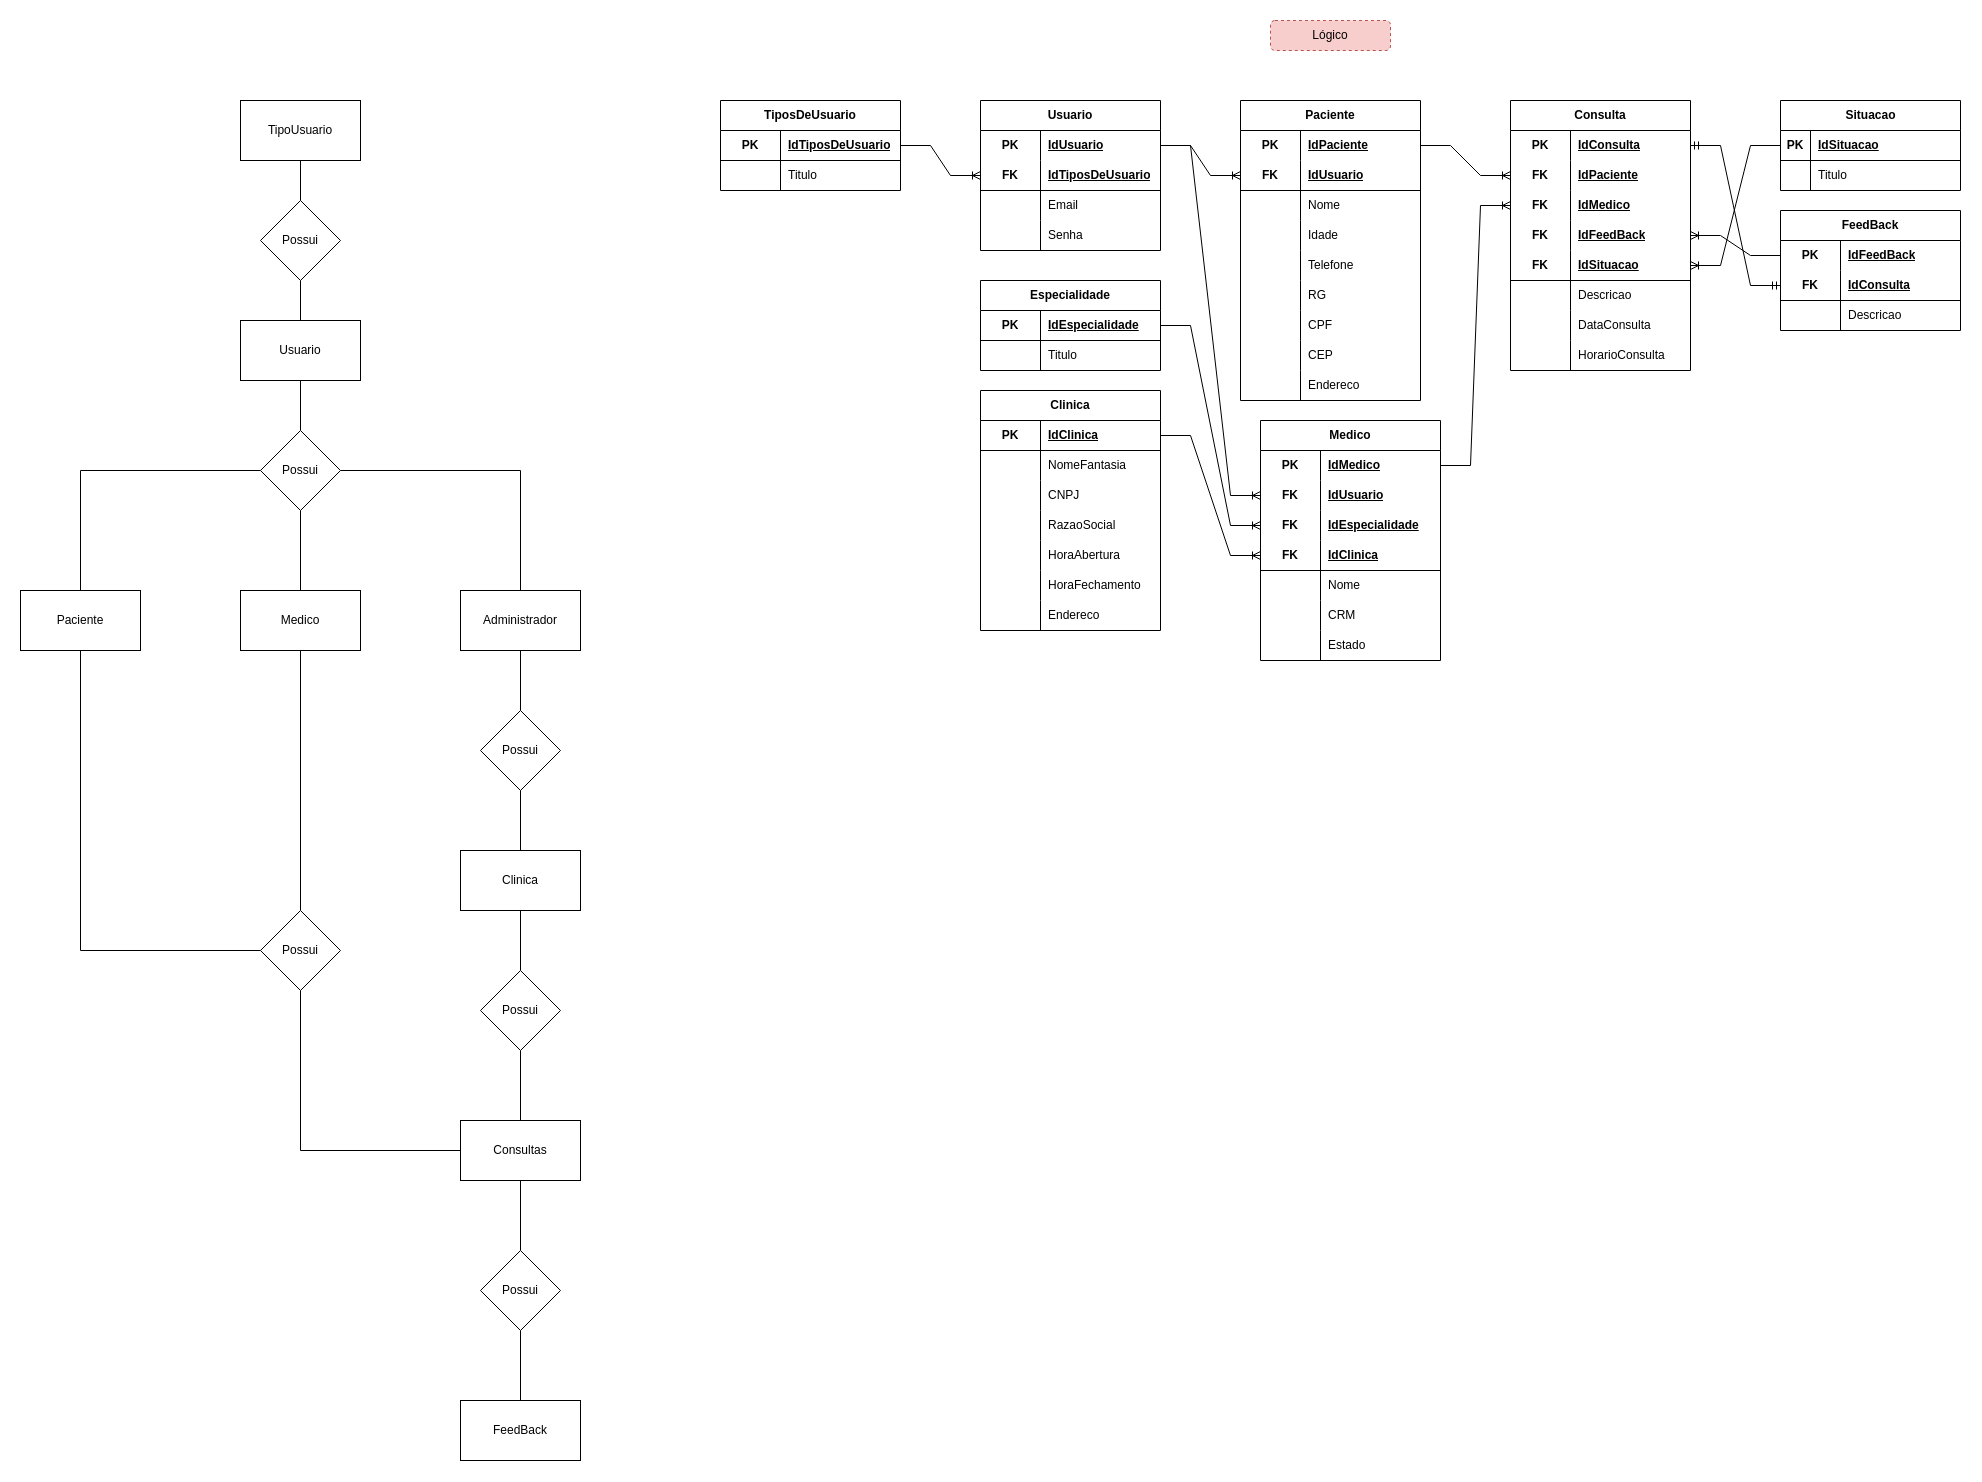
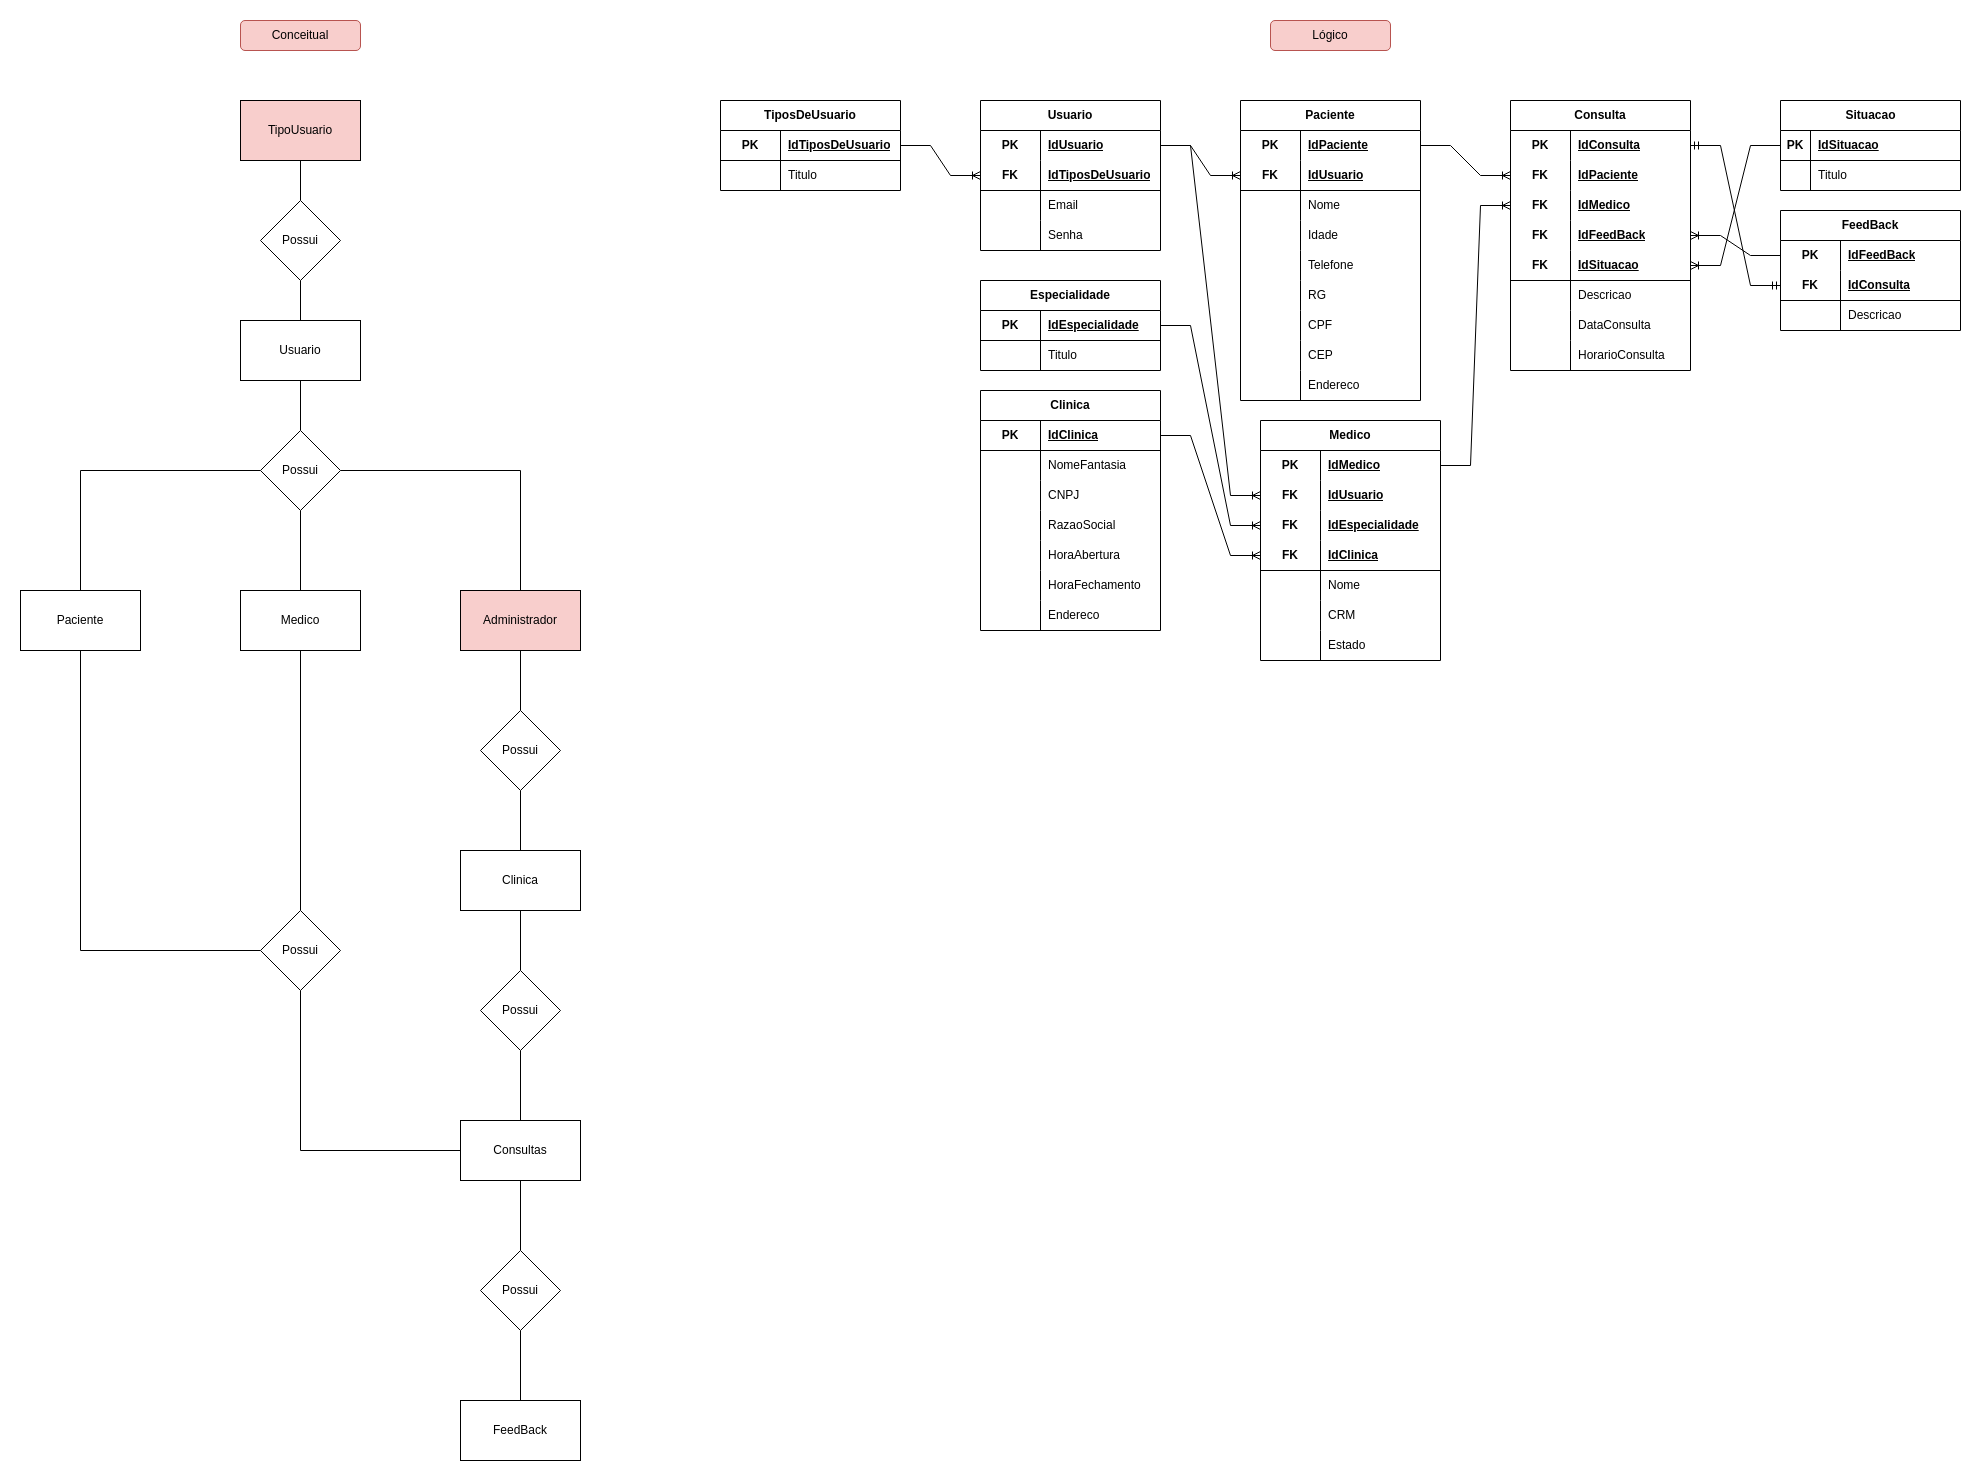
node "Conceitual": added
node "Lógico": style dashed -> solid
node "TipoUsuario": fillcolor #ffffff -> #f8cecc
node "Administrador": fillcolor #ffffff -> #f8cecc
